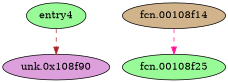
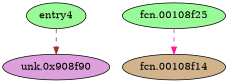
edge "fcn.00108f14" -> "fcn.00108f25": reversed
node "unk.0x108f90": label "unk.0x108f90" -> "unk.0x908f90"
